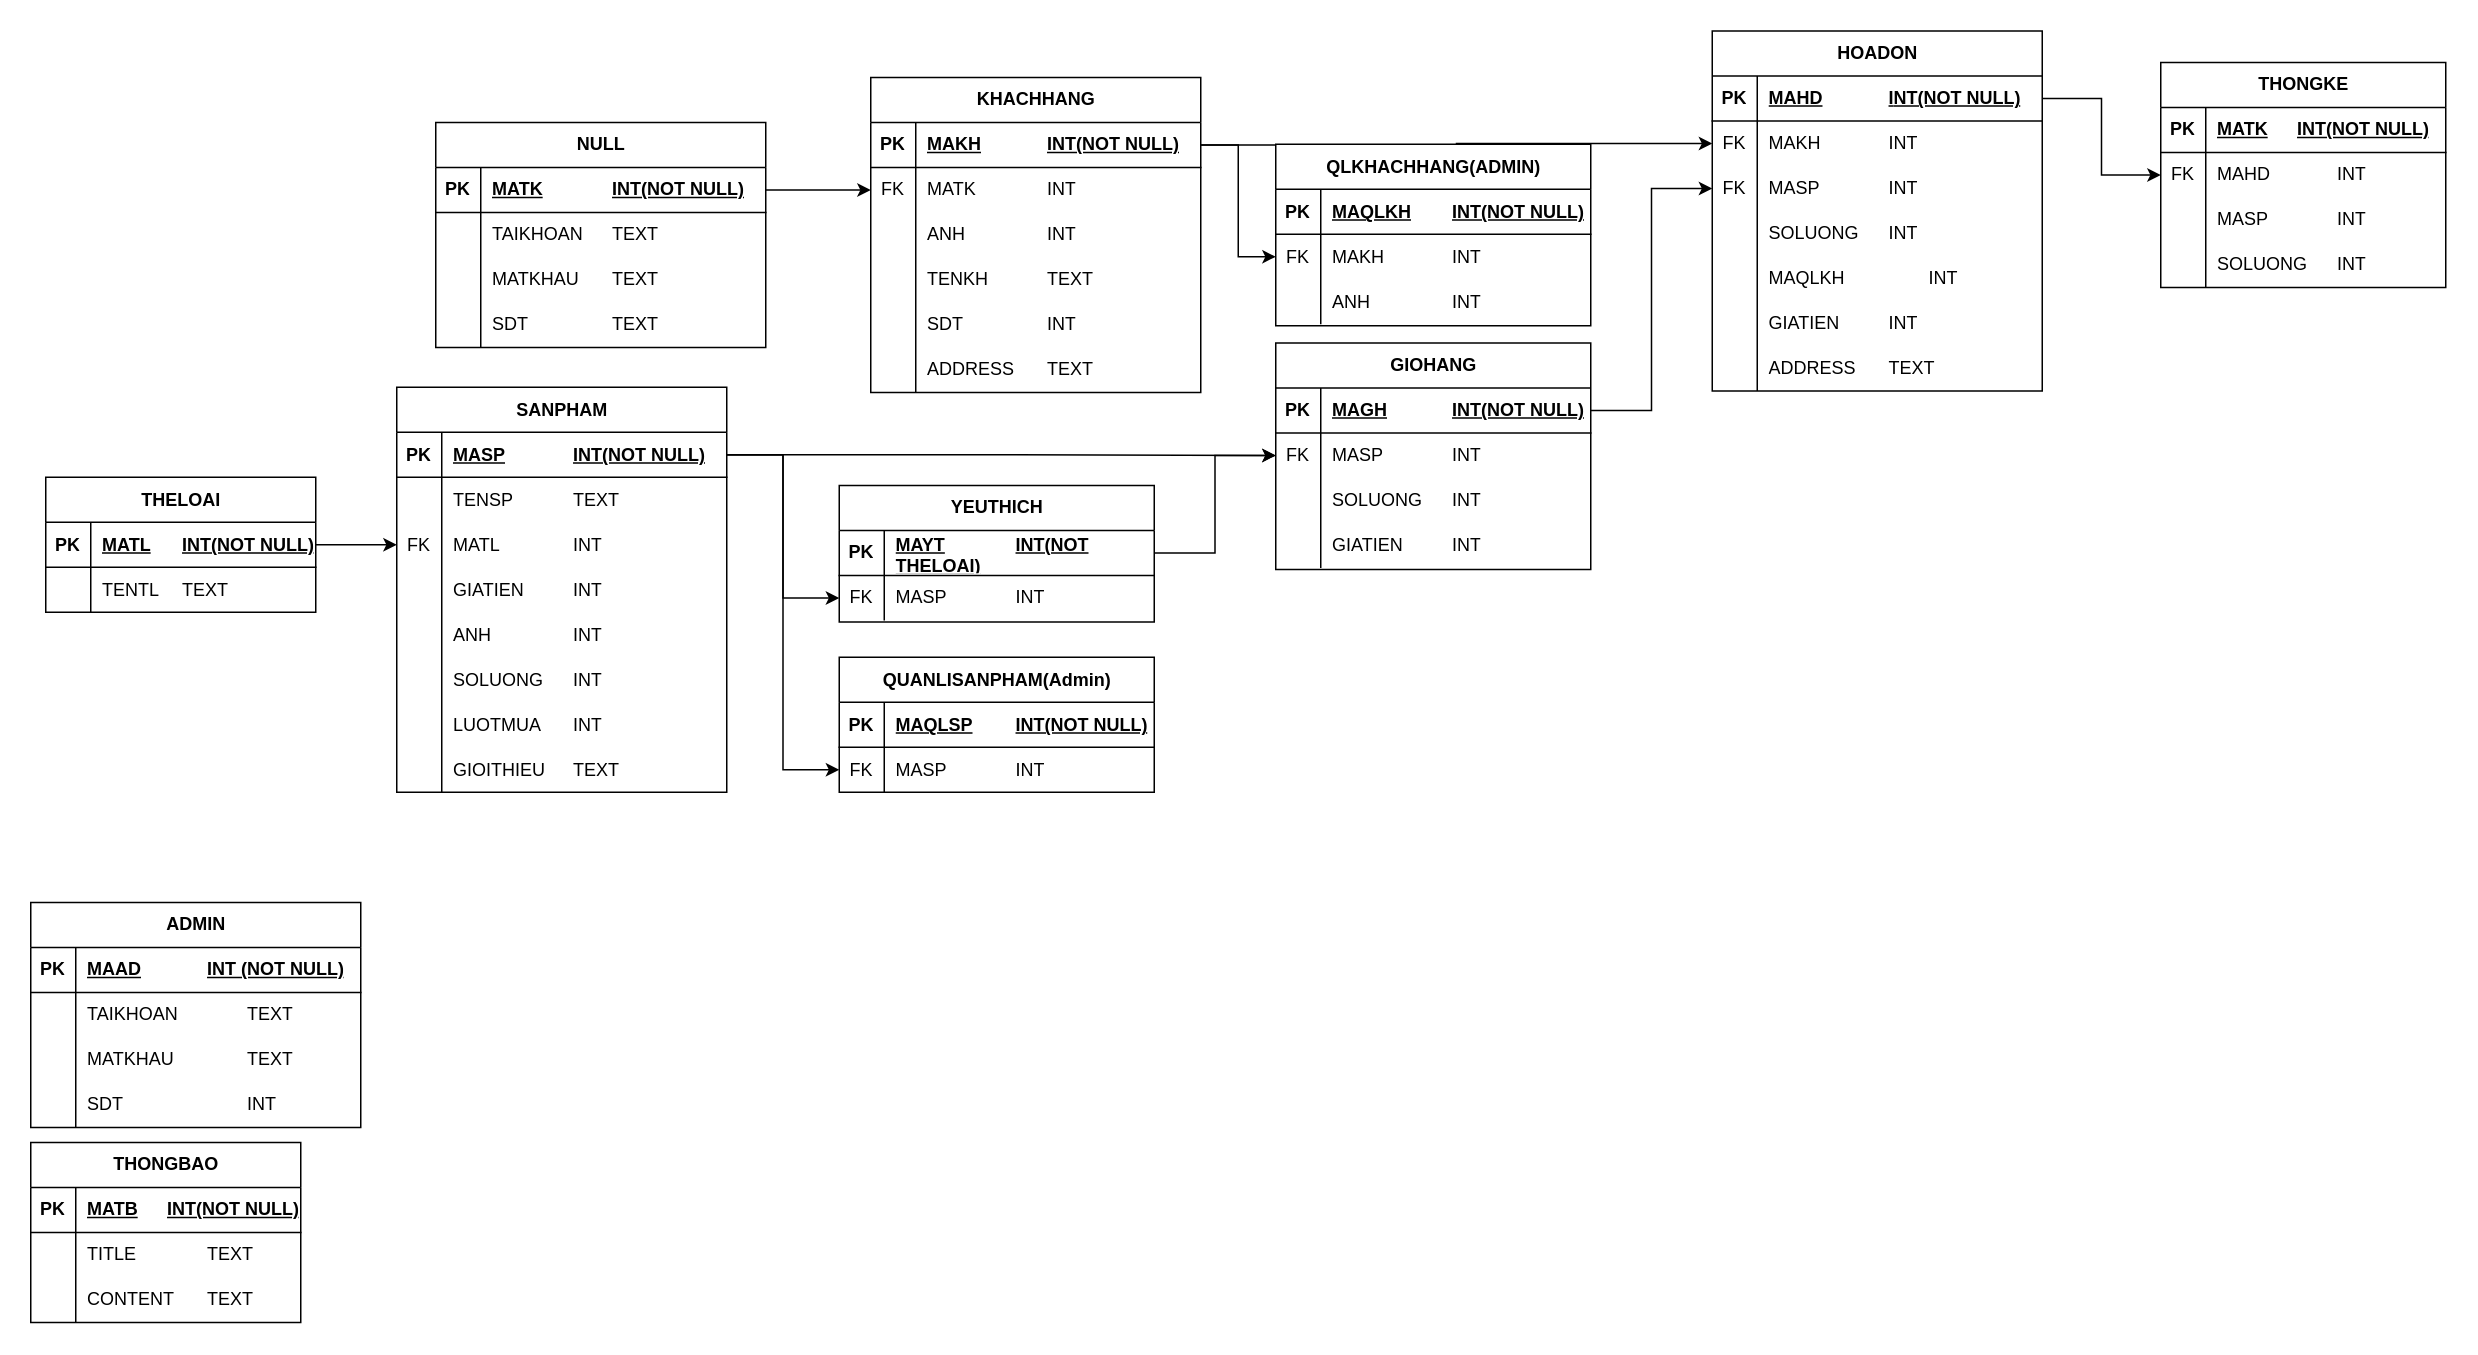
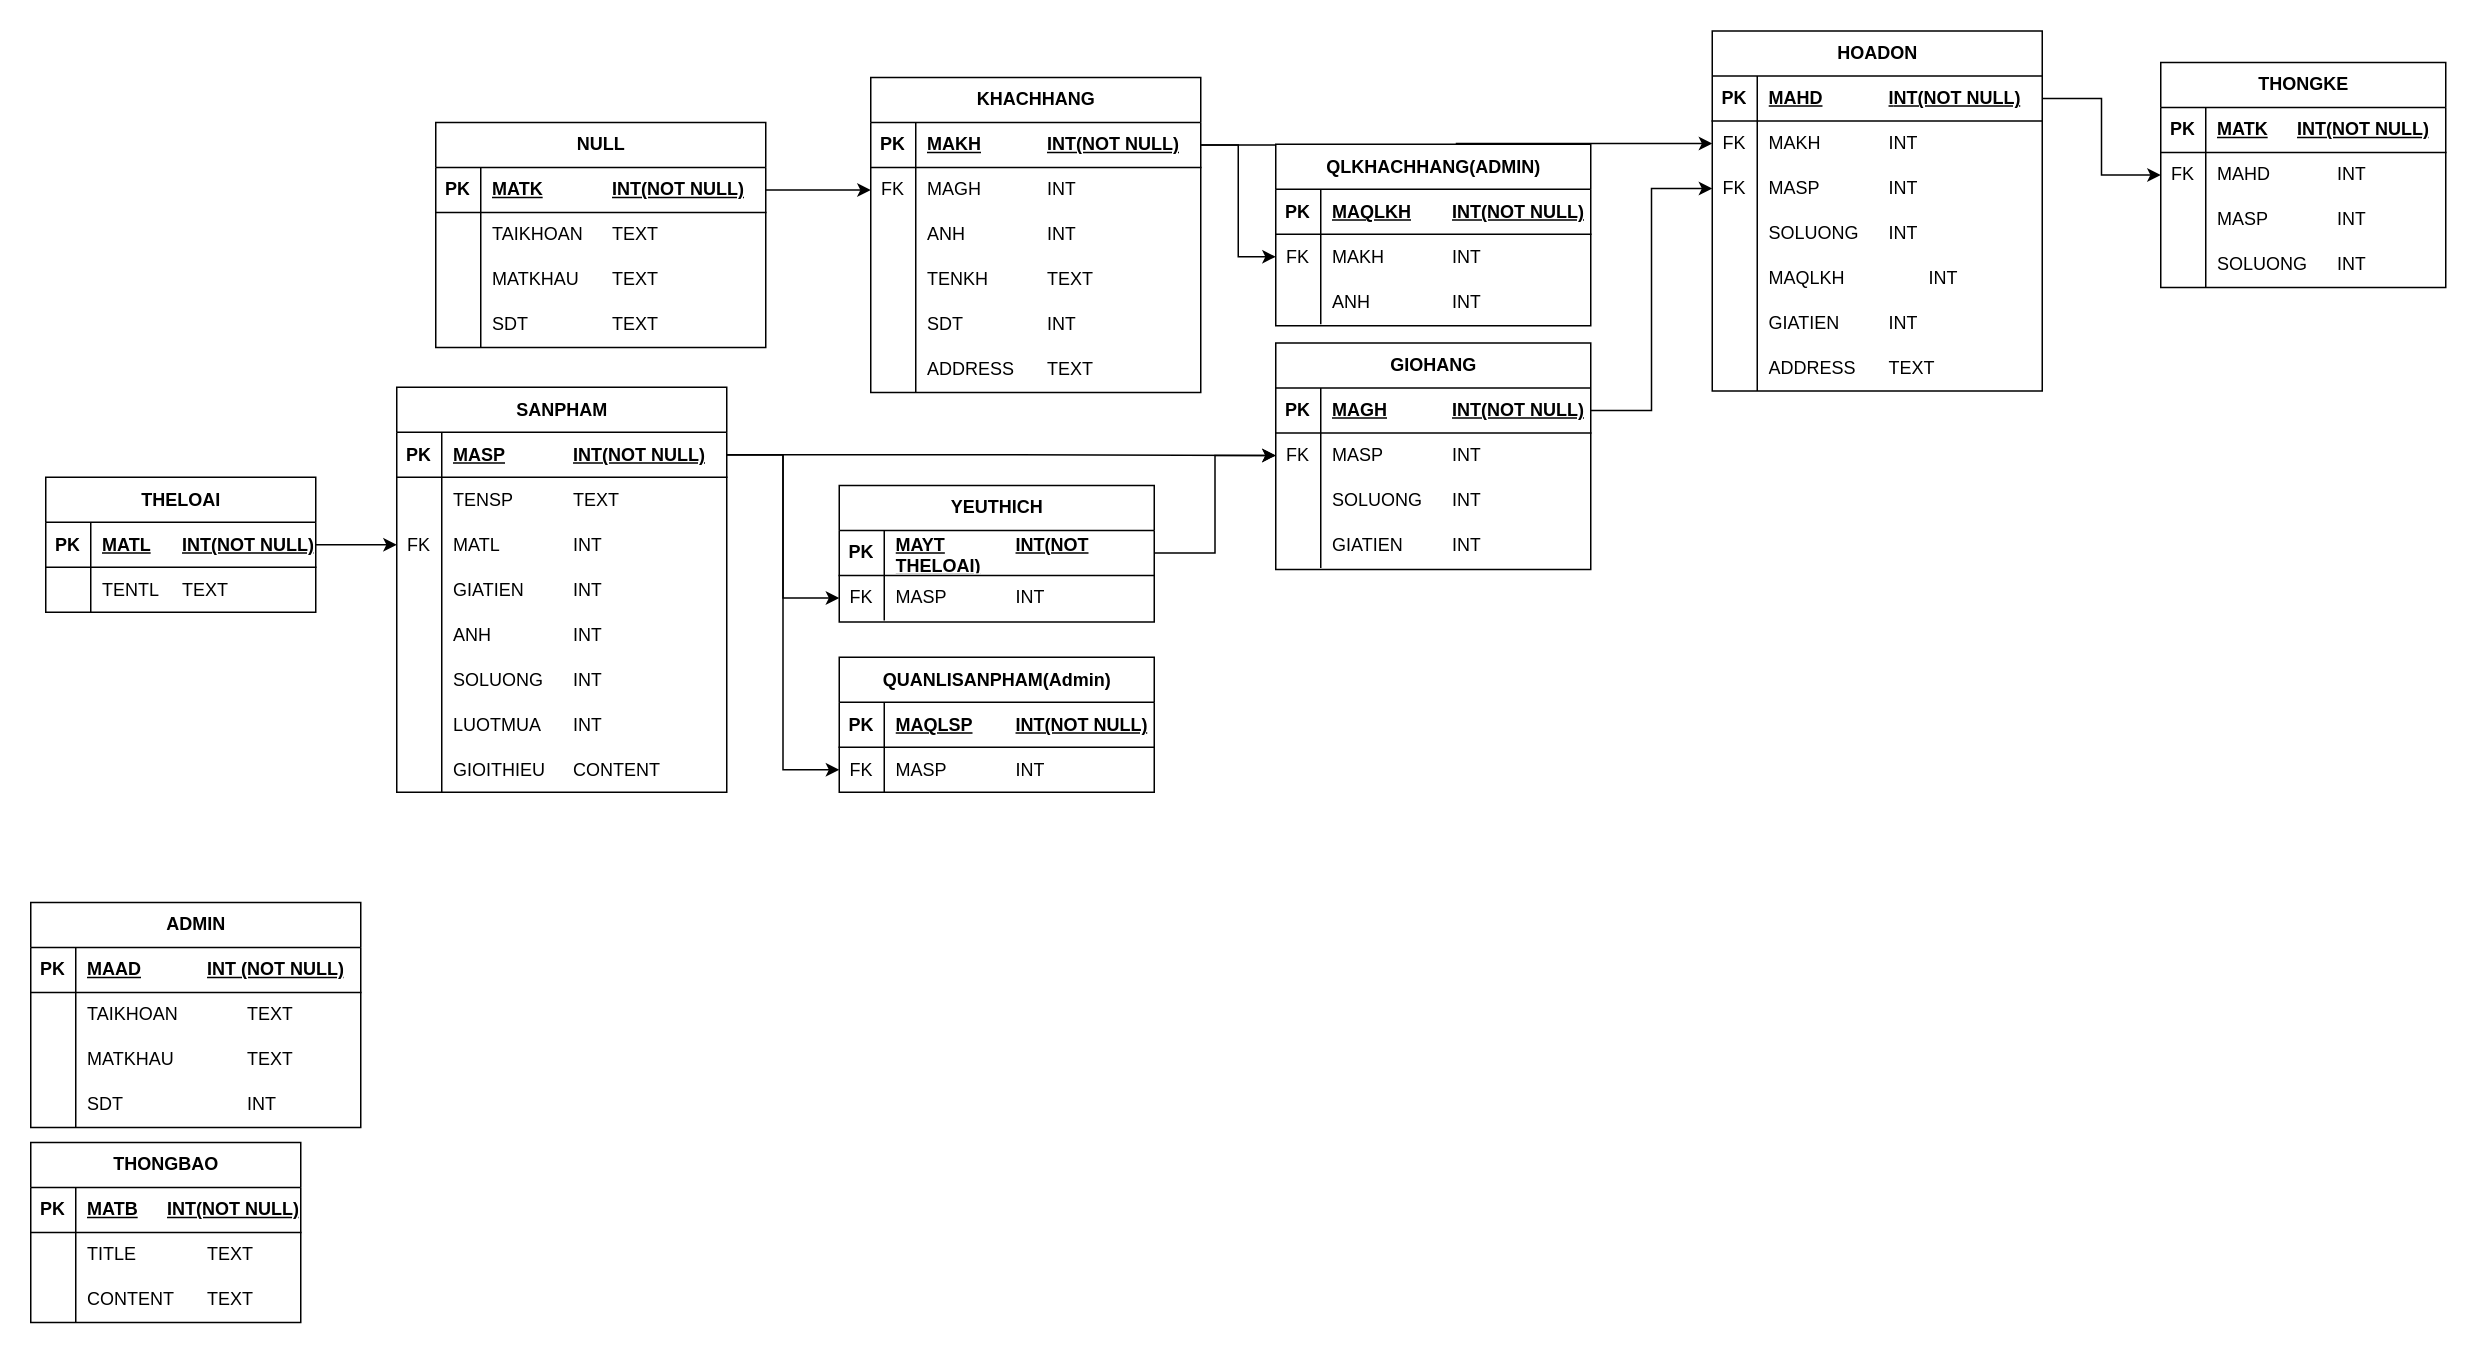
node "MATK INT": label "MATK INT" -> "MAGH INT"
node "GIOITHIEU TEXT": label "GIOITHIEU TEXT" -> "GIOITHIEU CONTENT"
